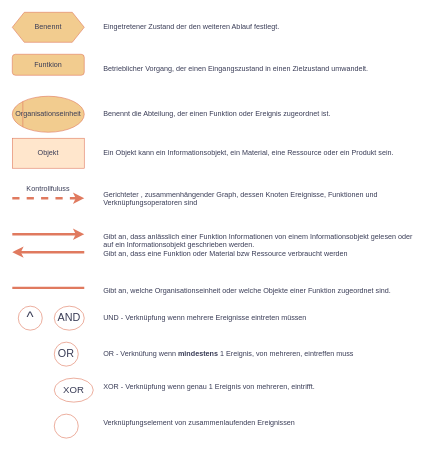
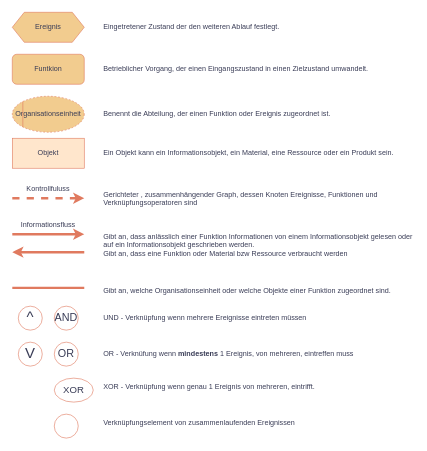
node "Benennt": label "Benennt" -> "Ereignis"
node "Funtkion": size 72x21 -> 72x30
node "Organisationseinheit": style solid -> dashed
node "Informationsfluss": added
node "AND": size 30x24 -> 24x24
node "V": added
